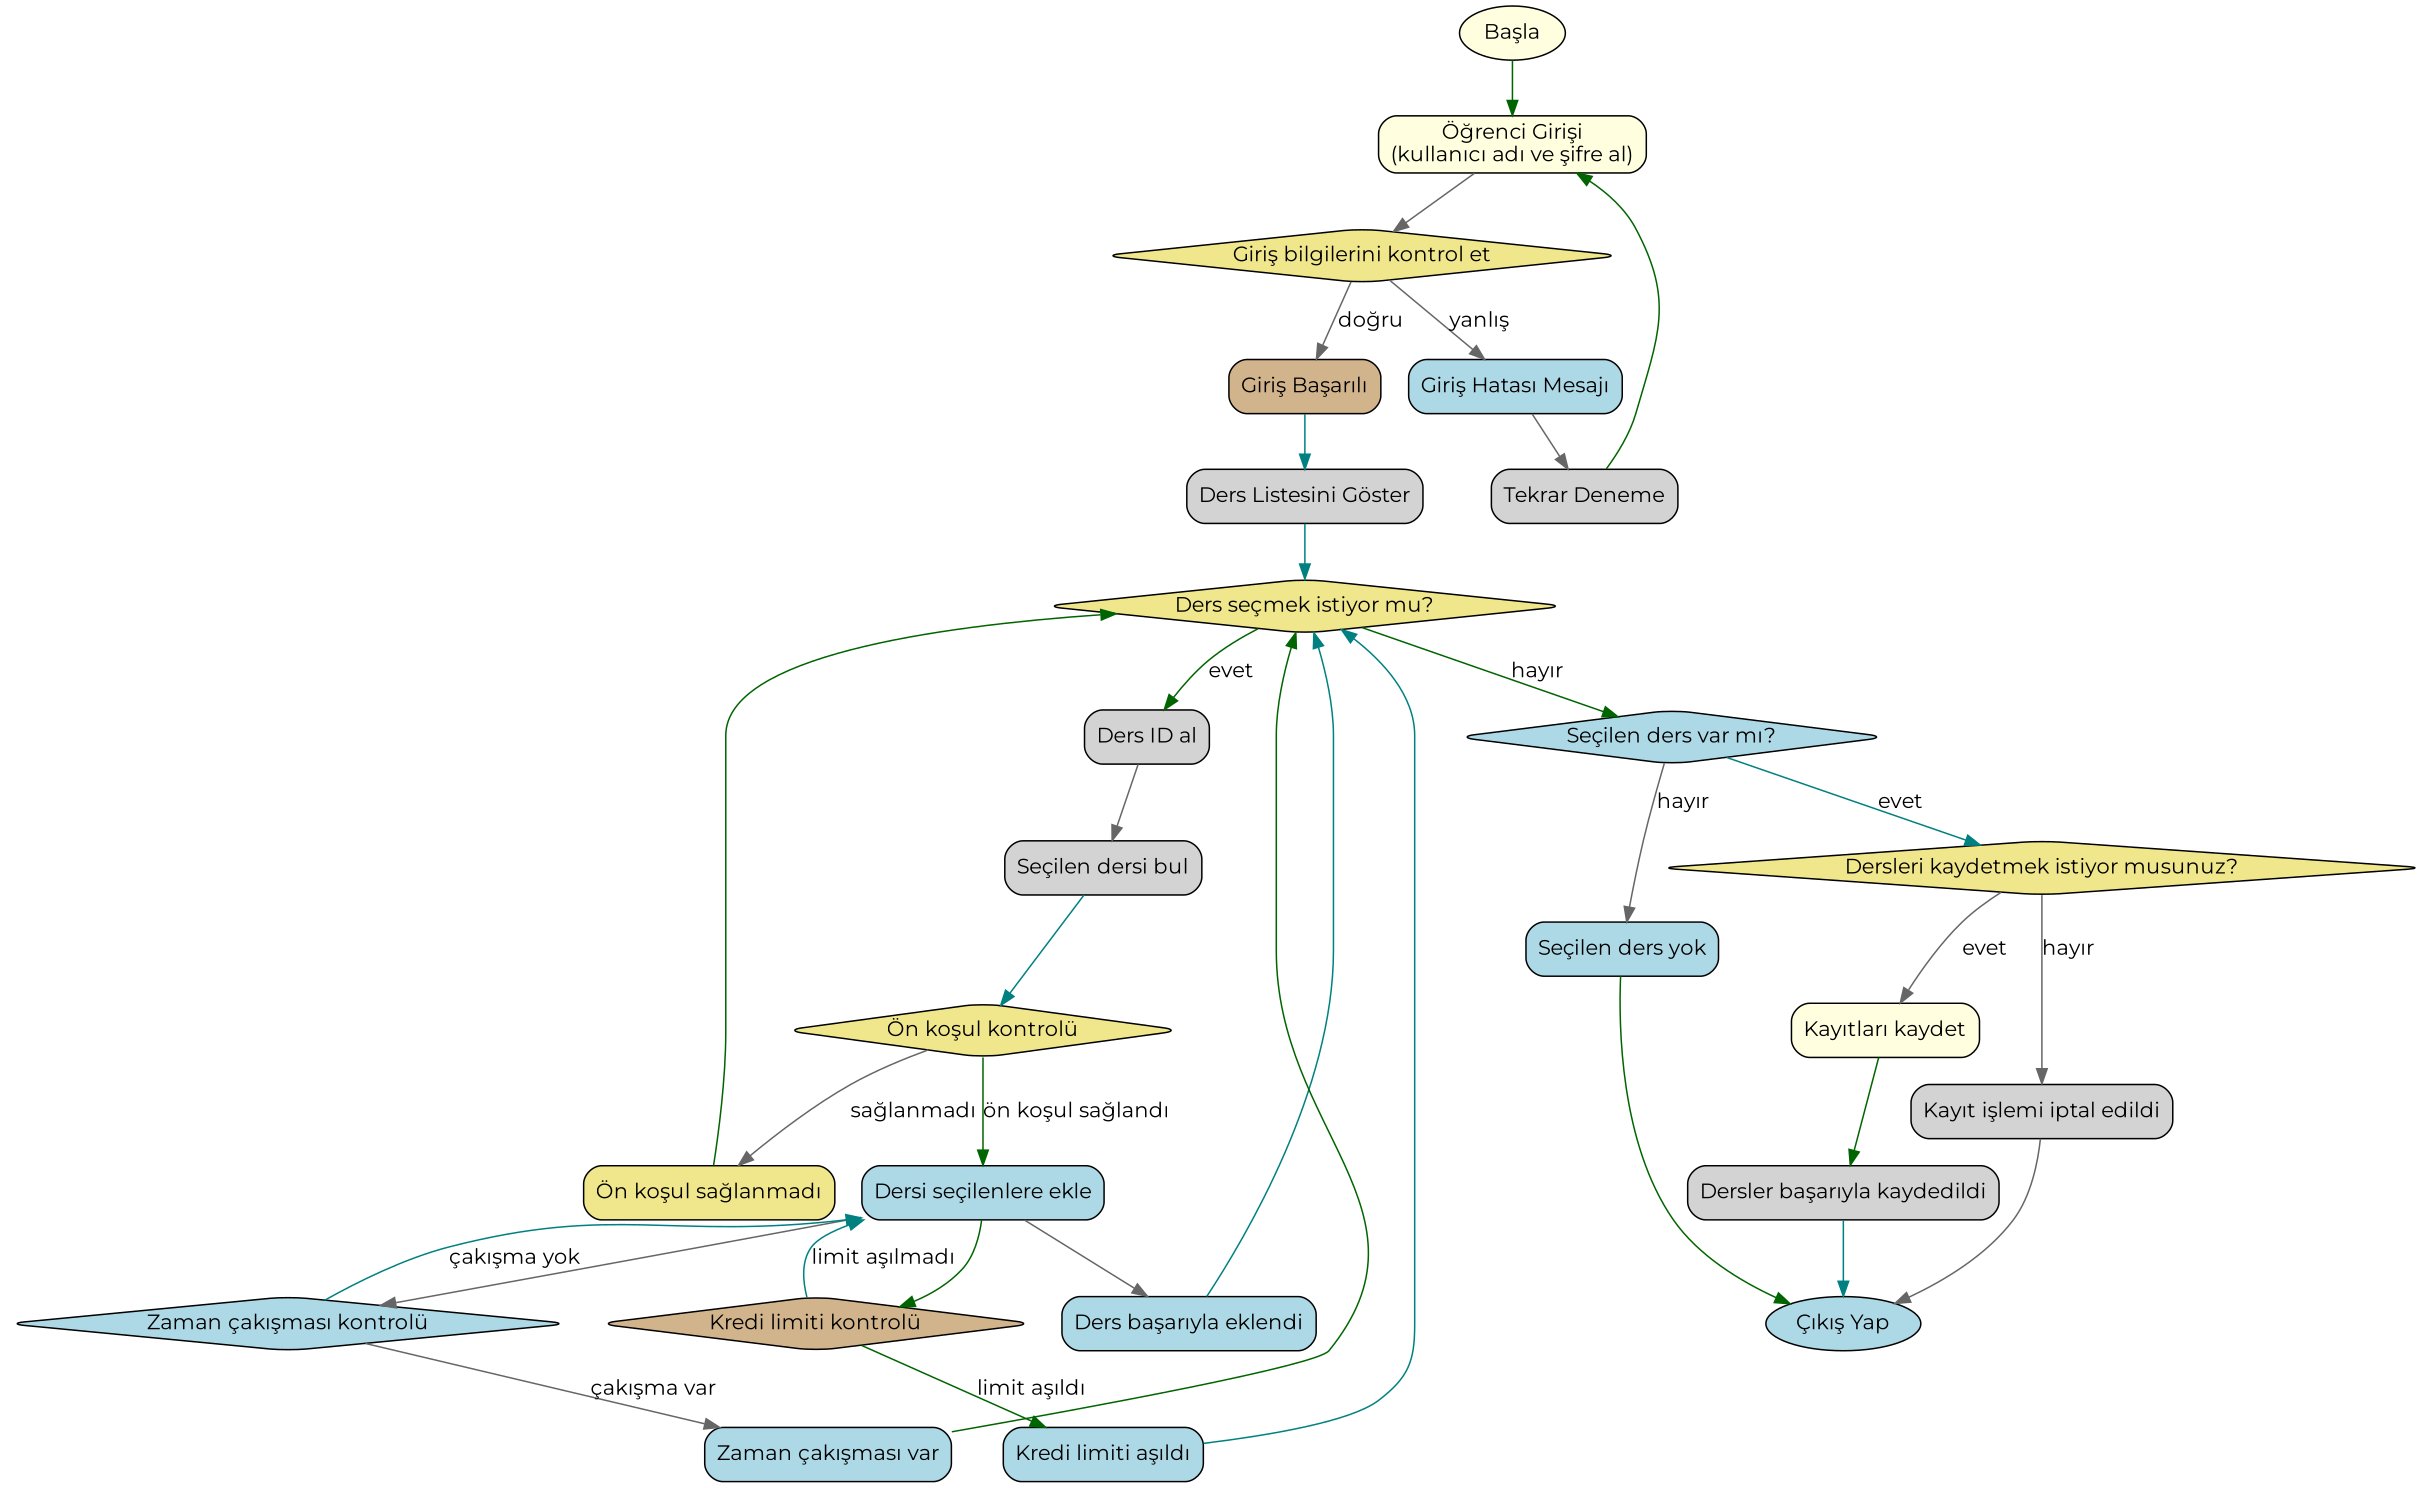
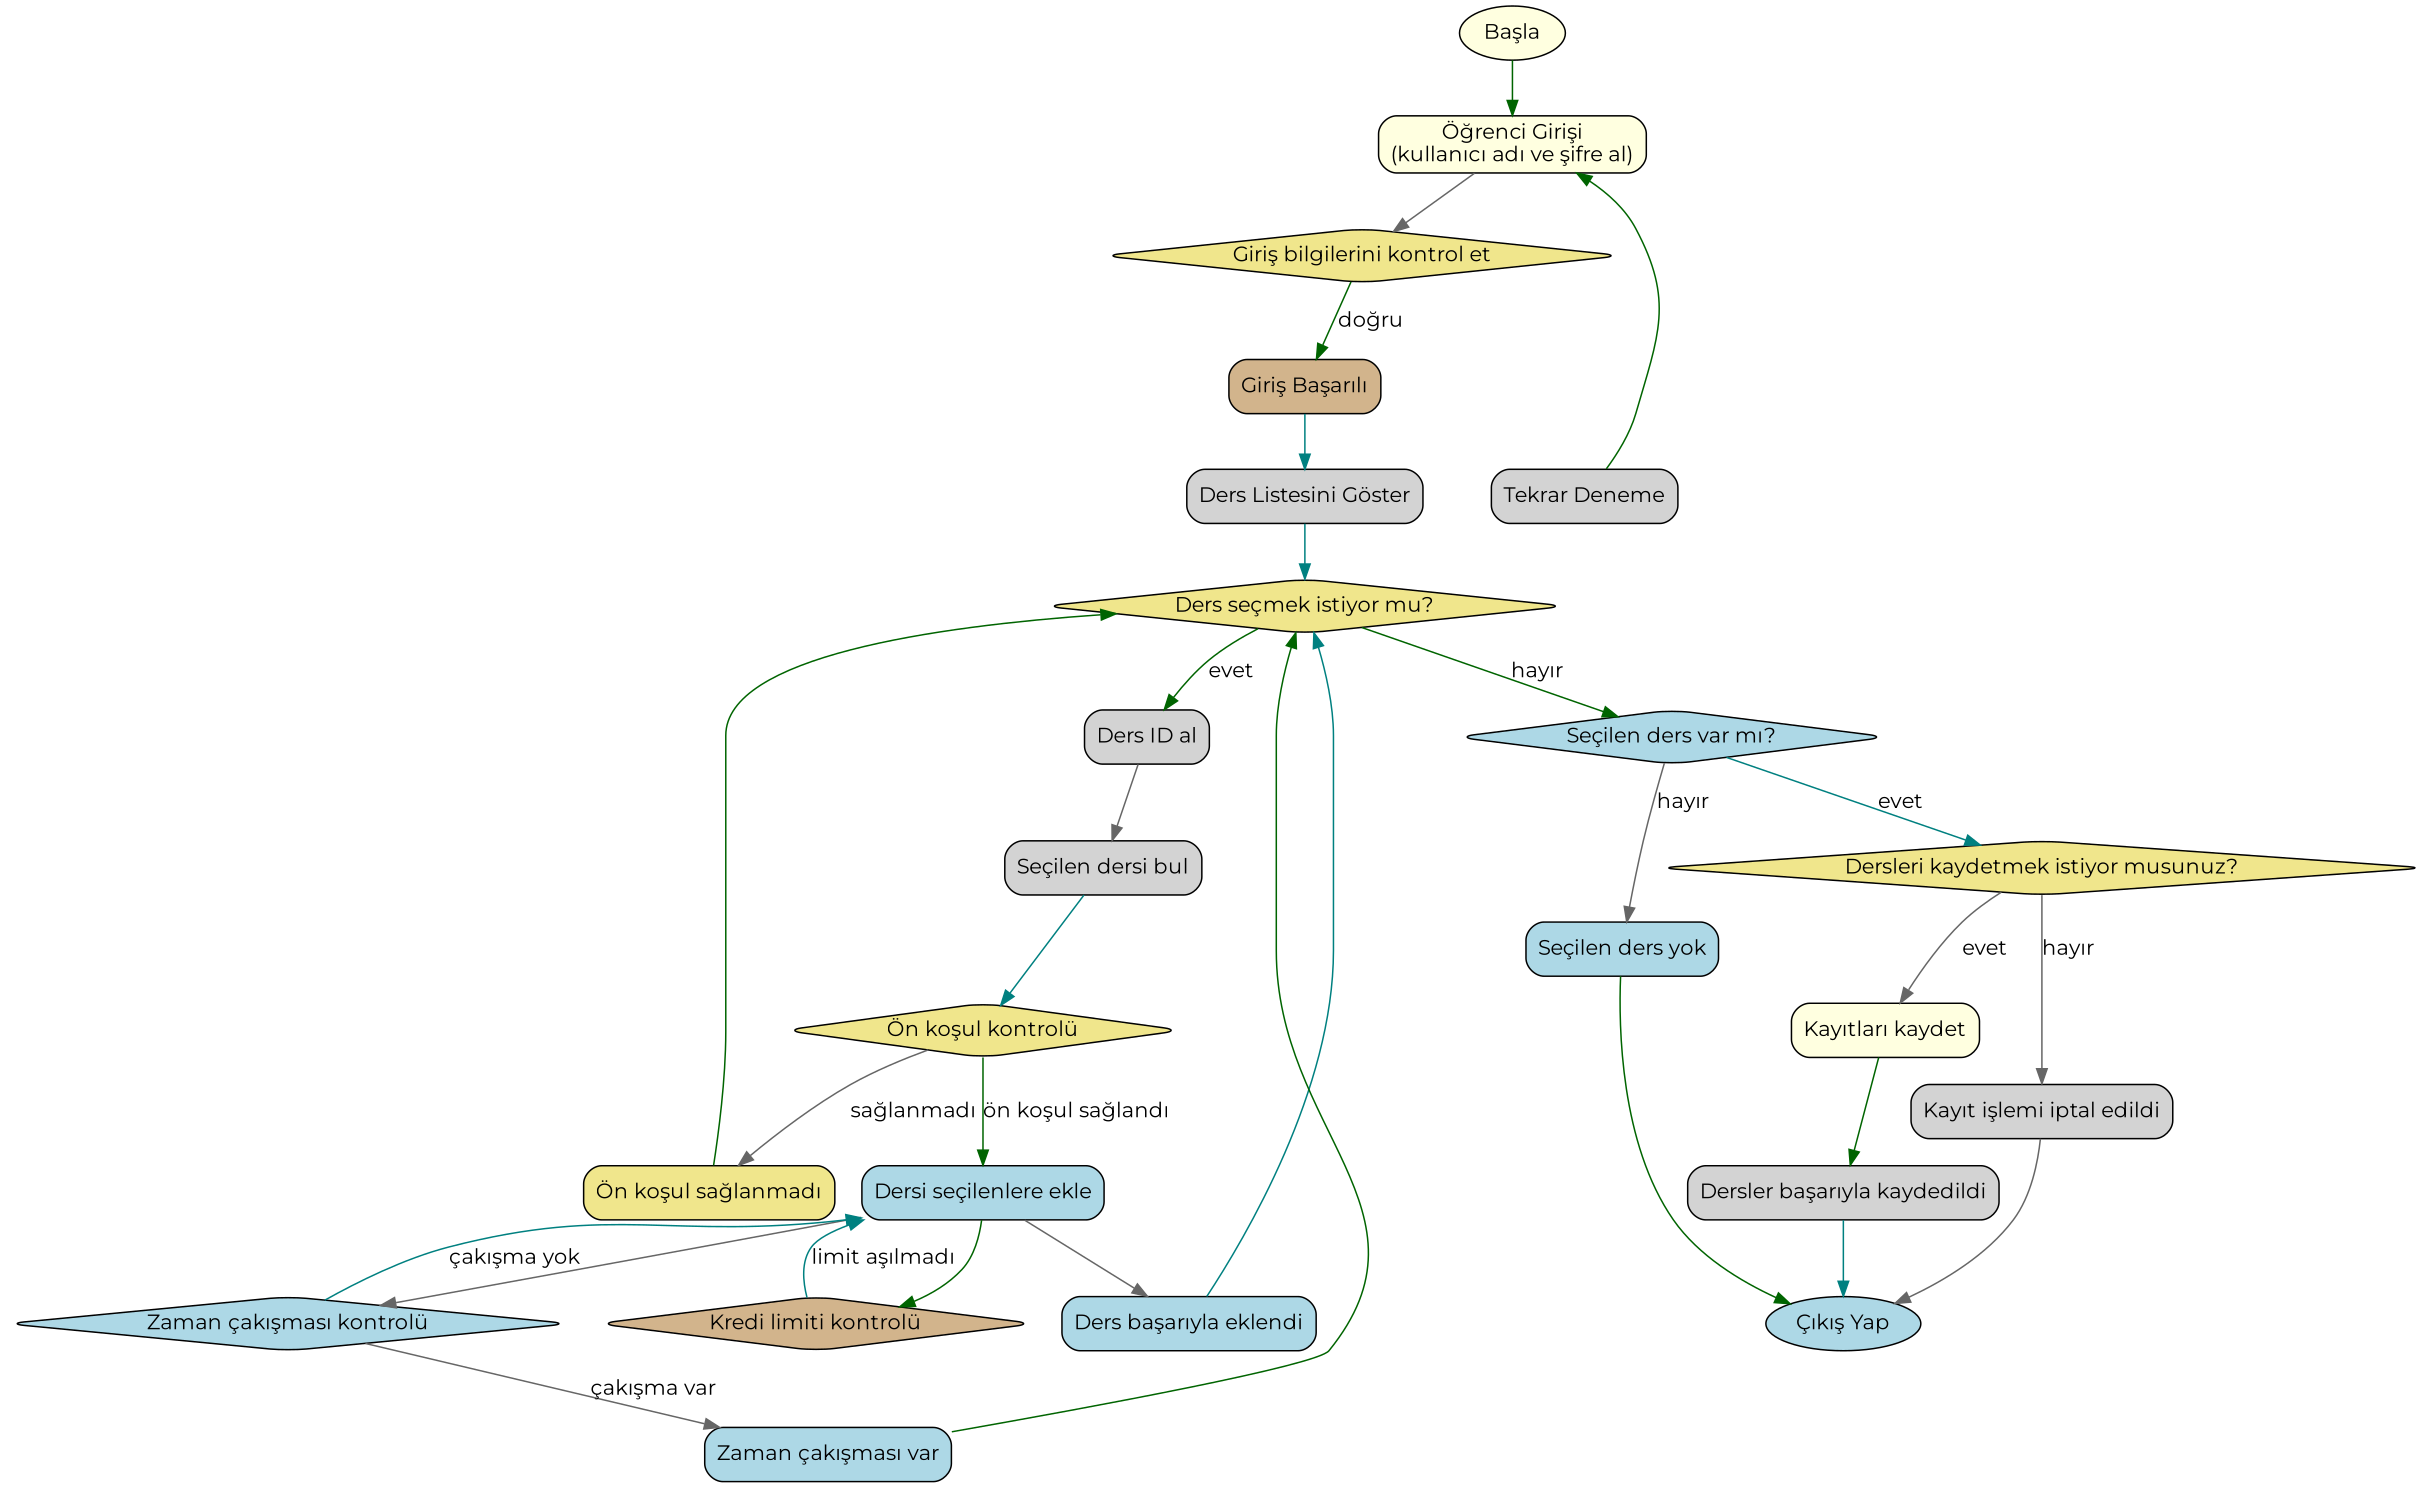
edge "Giriş bilgilerini kontrol et" -> "Giriş Başarılı": color gray40 -> darkgreen
node "Giriş Hatası Mesajı": removed
node "Kredi limiti aşıldı": removed
